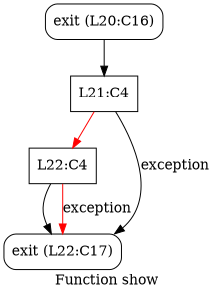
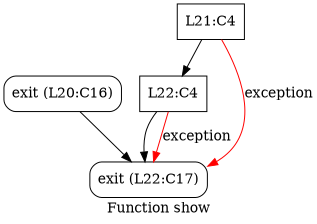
edge "exit (L20:C16)" -> "L21:C4": now "exit (L20:C16)" -> "exit (L22:C17)"
edge "L21:C4" -> "L22:C4": color red -> black
edge "L21:C4" -> "exit (L22:C17)": color black -> red
